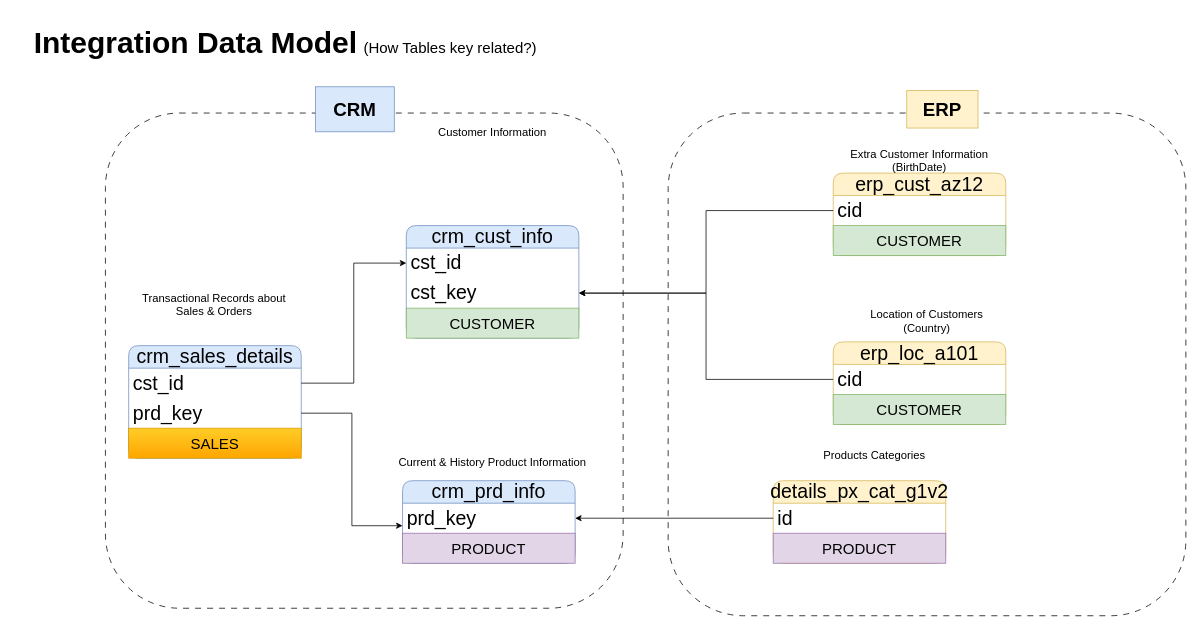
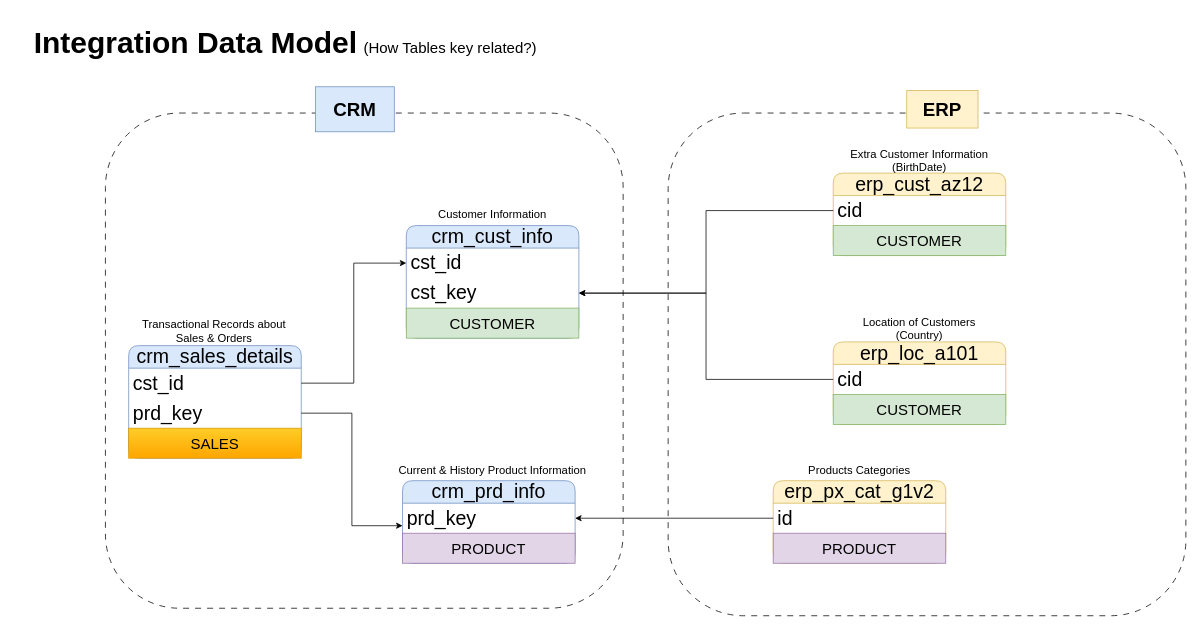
node "Customer Information": moved (492, 132) -> (492, 214)
node "Transactional Records about Sales & Orders": moved (214, 304) -> (214, 330)
node "Location of Customers (Country)": moved (927, 321) -> (919, 328)
node "Products Categories": moved (874, 454) -> (859, 469)
node "Current & History Product Information": moved (492, 462) -> (492, 469)
node "details_px_cat_g1v2": label "details_px_cat_g1v2" -> "erp_px_cat_g1v2"
